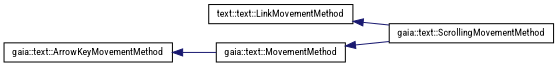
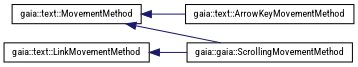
node "text::text::LinkMovementMethod": label "text::text::LinkMovementMethod" -> "gaia::text::LinkMovementMethod"
node "gaia::text::ScrollingMovementMethod": label "gaia::text::ScrollingMovementMethod" -> "gaia::gaia::ScrollingMovementMethod"
edge "gaia::text::MovementMethod" -> "gaia::text::ArrowKeyMovementMethod": reversed
